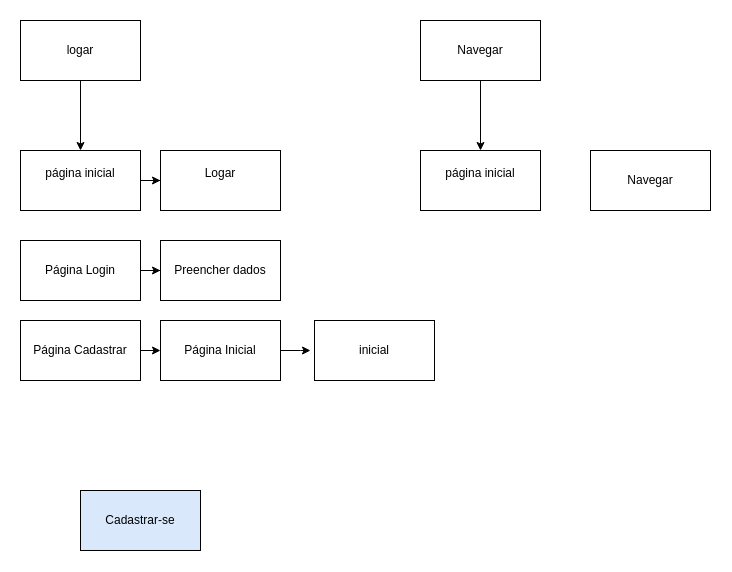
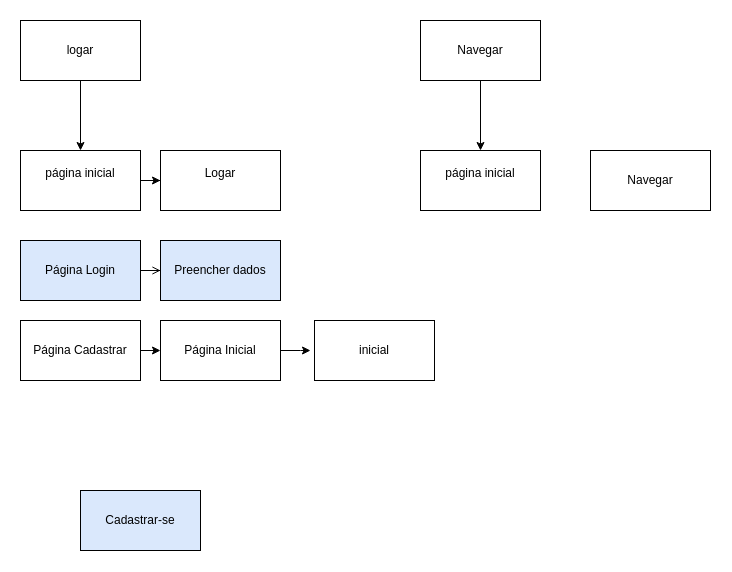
node "Página Login": fillcolor #ffffff -> #dae8fc
edge "Página Login" -> "Preencher dados": arrowhead classic -> open
node "Preencher dados": fillcolor #ffffff -> #dae8fc
